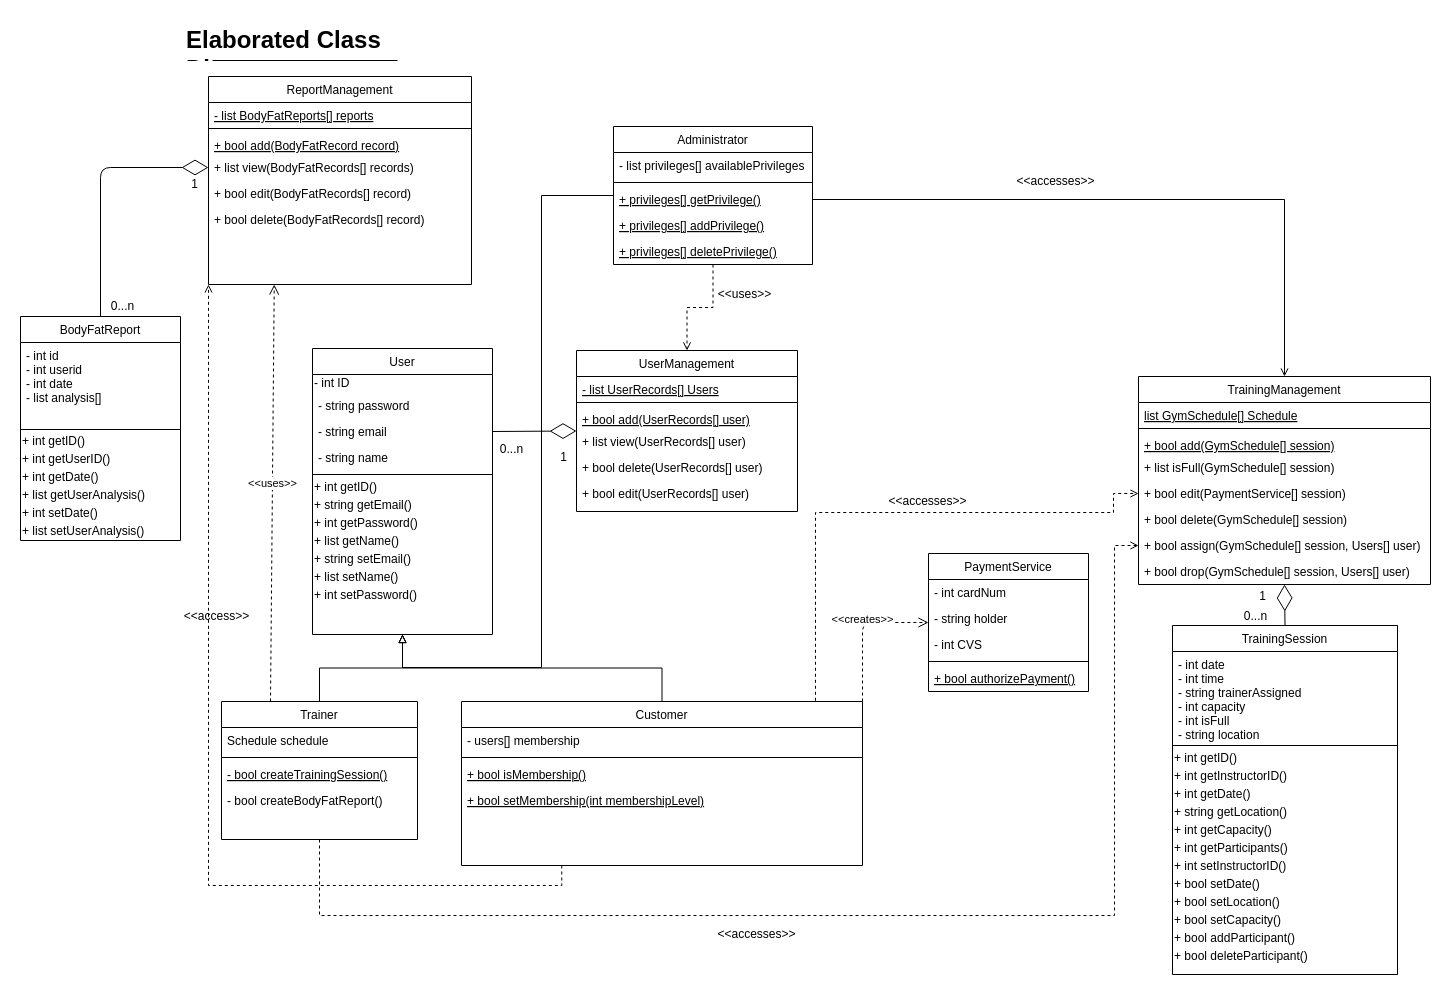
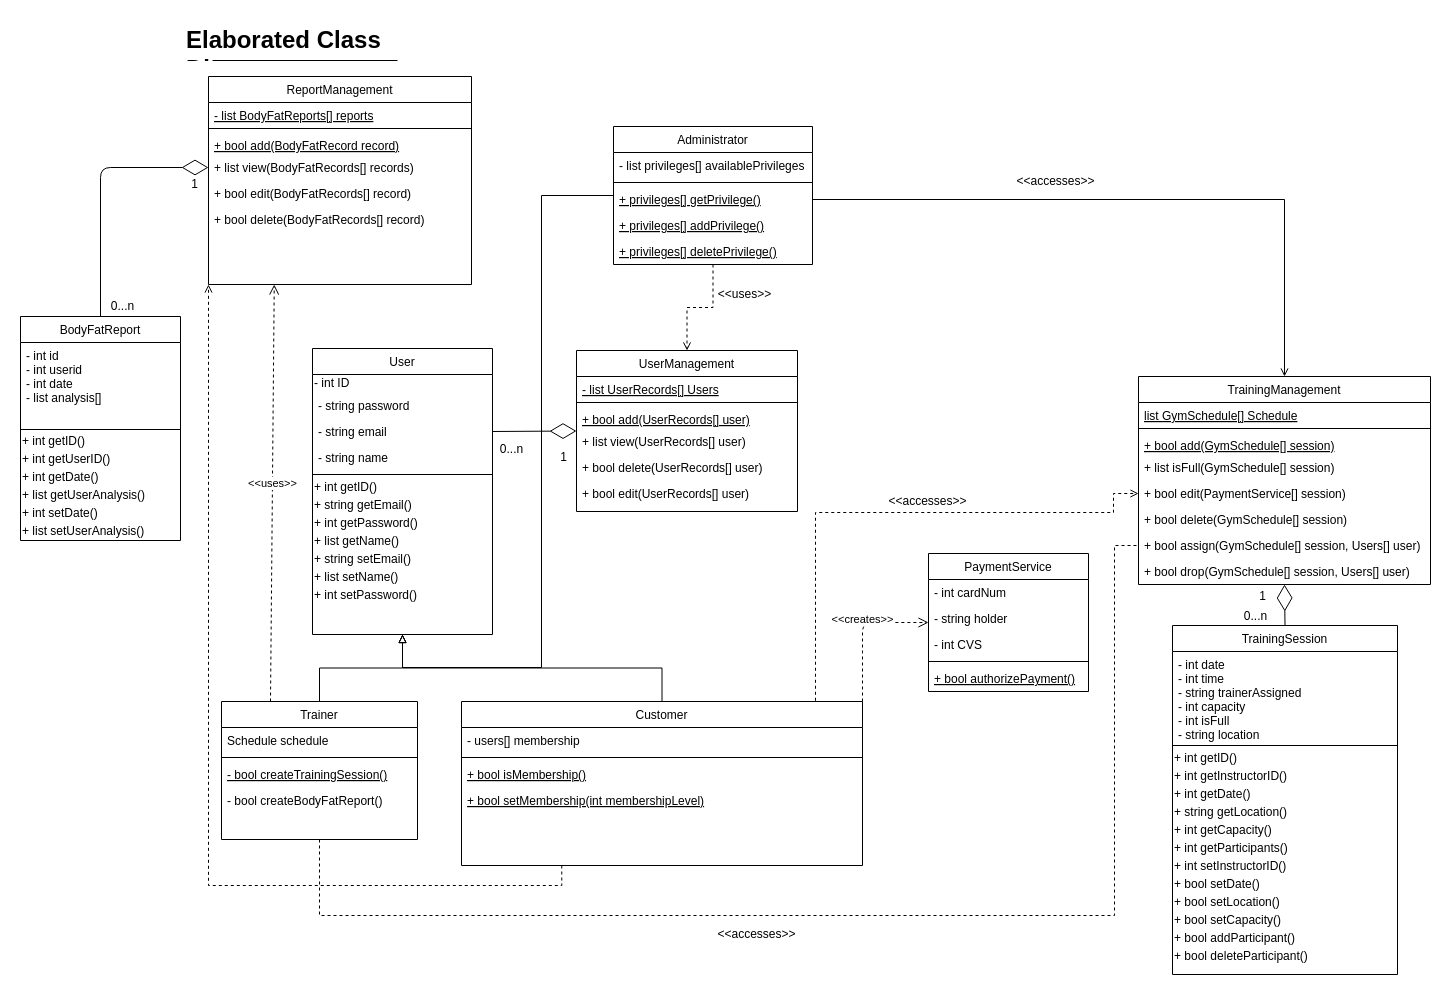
edge "Trainer" -> "+ bool assign(GymSchedule[] session, Users[] user)": arrowhead open -> none
node "<<access>>": removed
